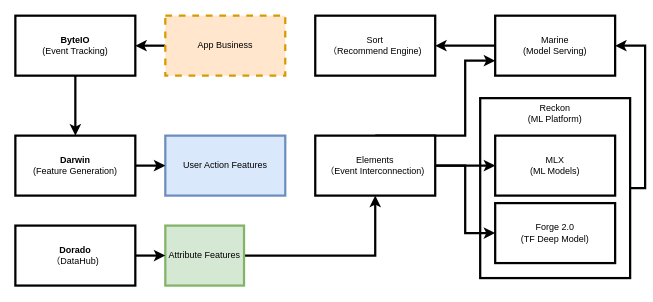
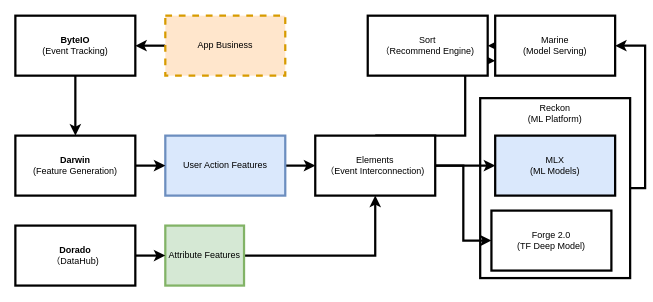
node "Sort （Recommend Engine)": moved (375, 45) -> (428, 45)
edge "User Action Features" -> "Elements （Event Interconnection)": added
node "MLX (ML Models)": fillcolor #ffffff -> #dae8fc
node "Forge 2.0 (TF Deep Model)": moved (555, 233) -> (552, 240)
